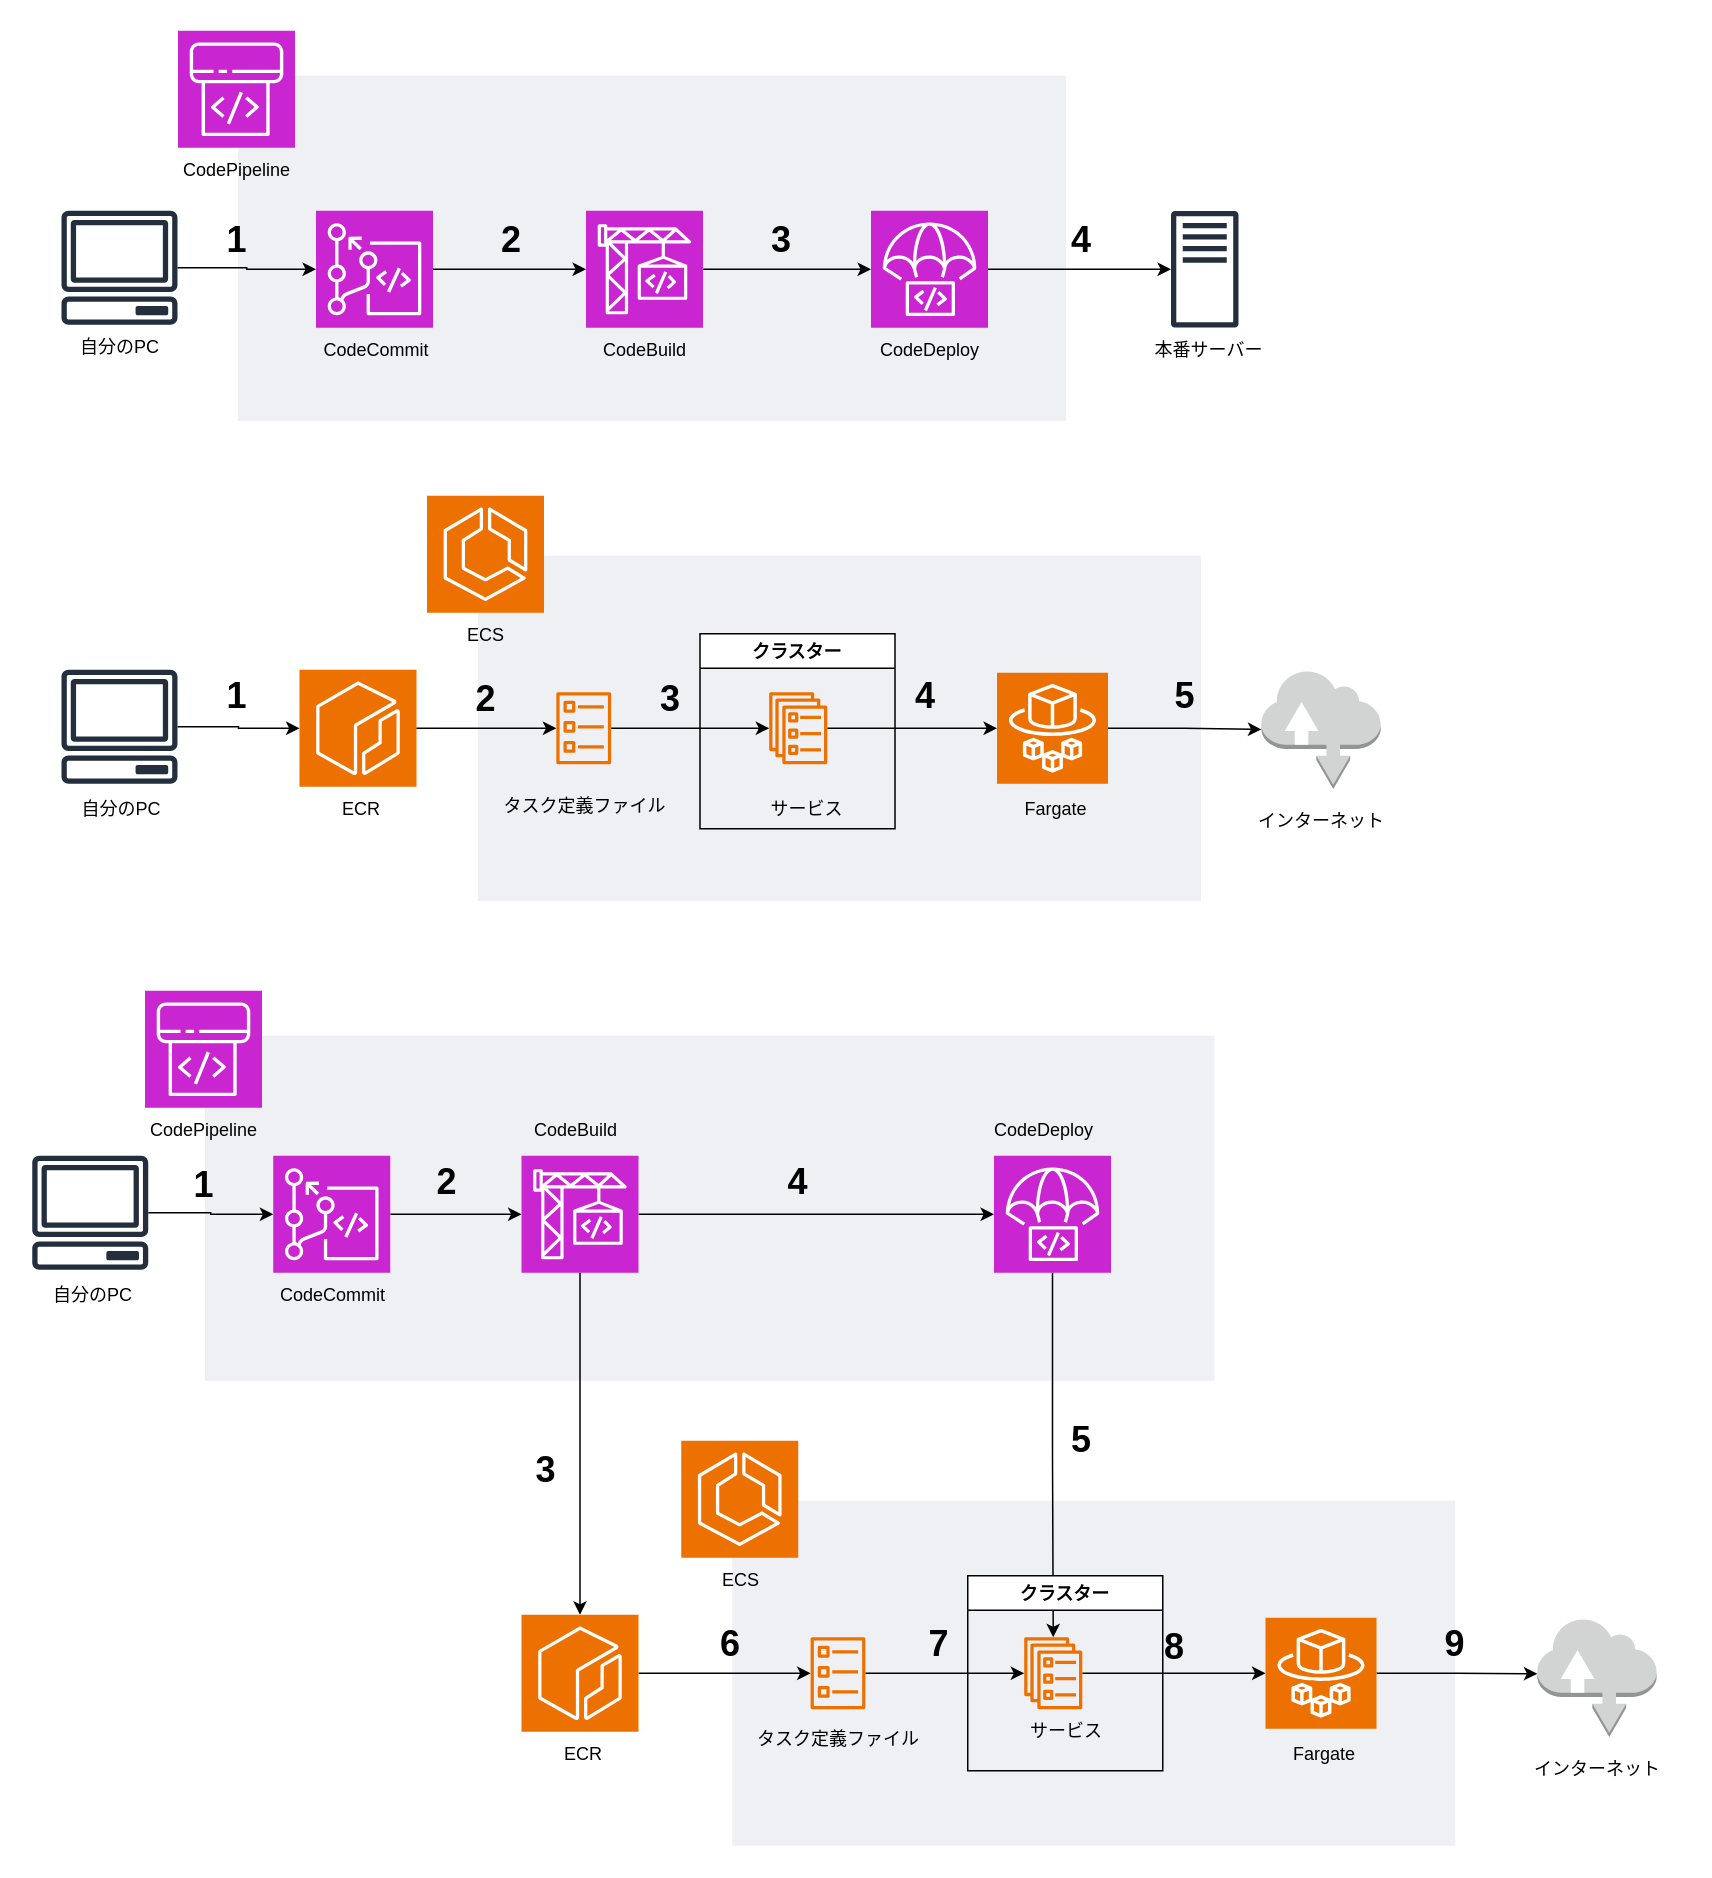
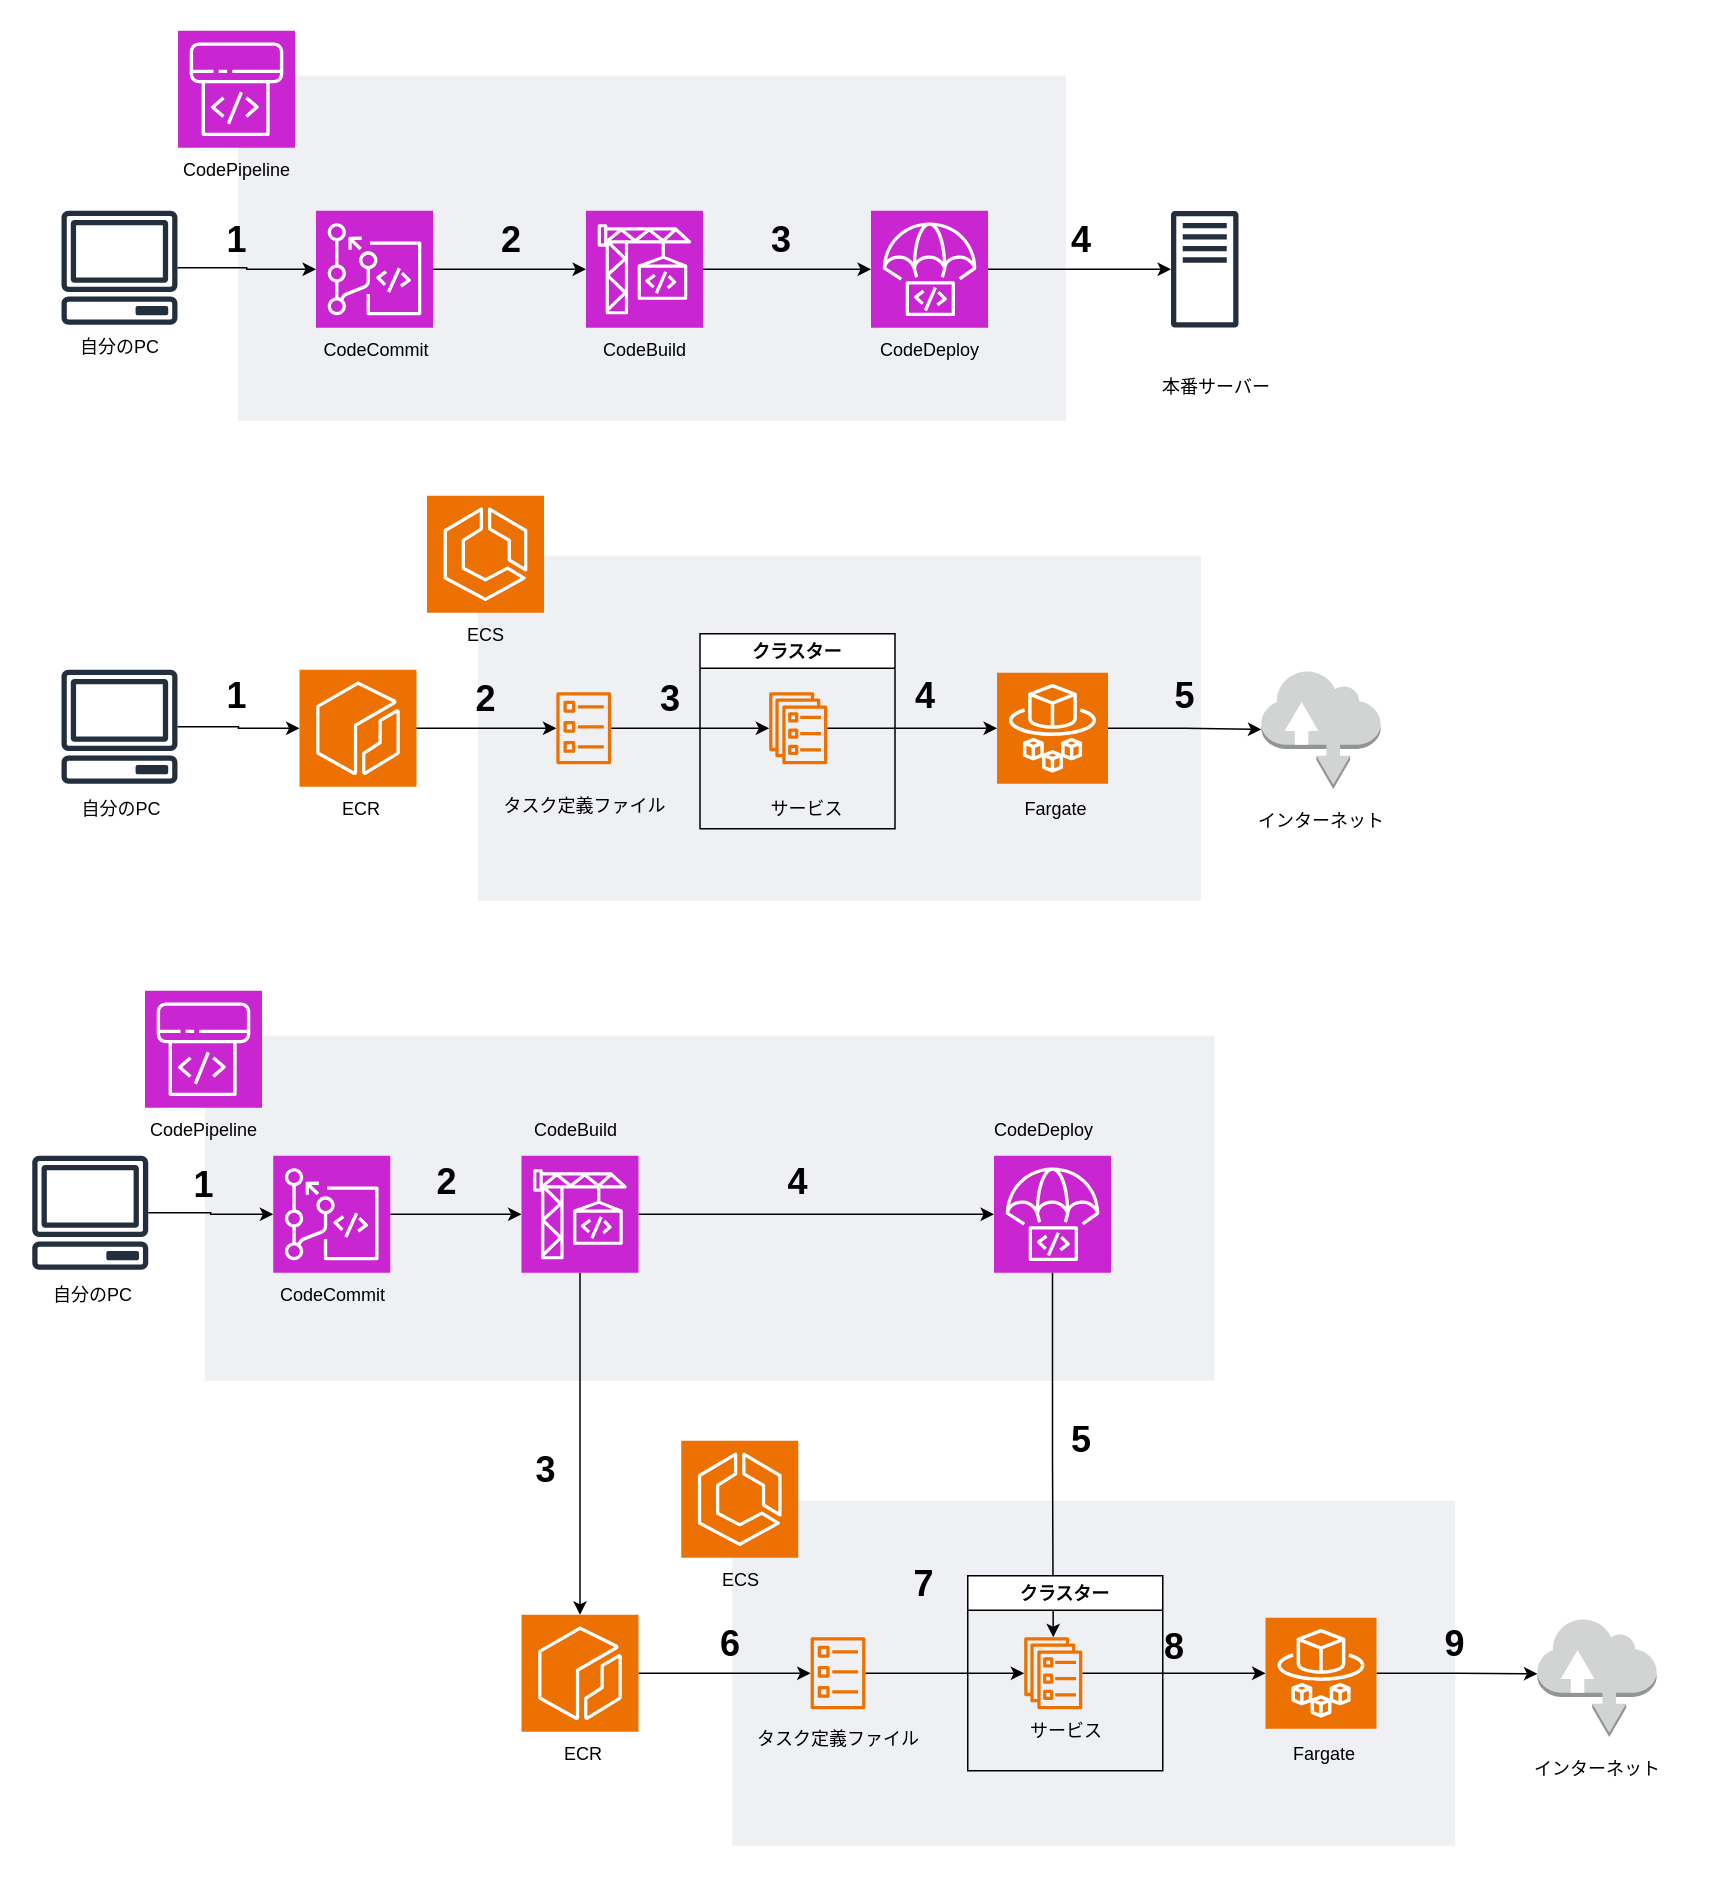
node "本番サーバー": moved (1208, 350) -> (1216, 388)
node "7": moved (938, 1645) -> (923, 1585)
